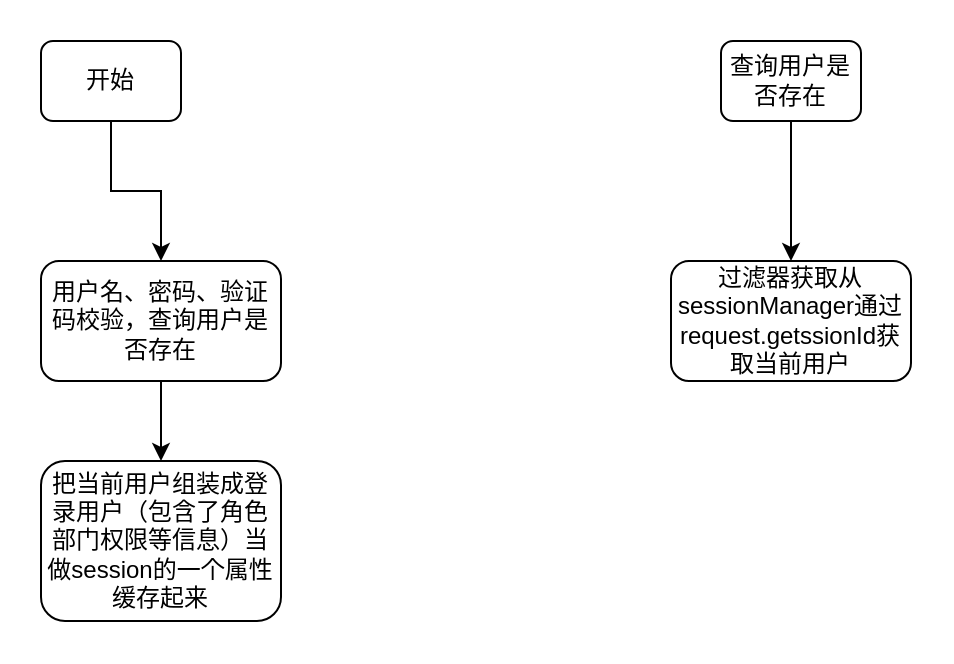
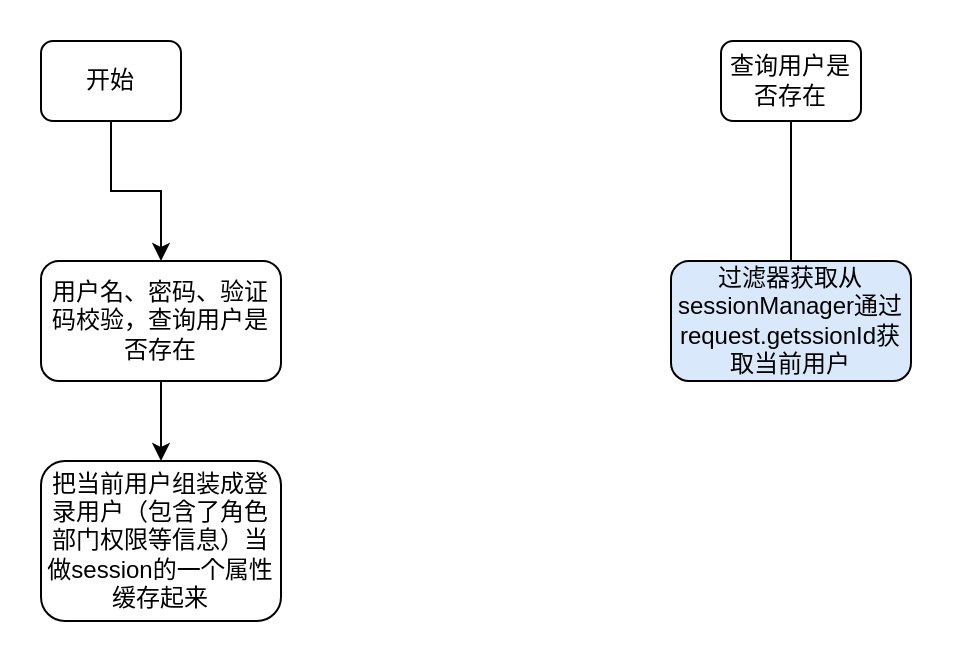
edge "查询用户是否存在" -> "过滤器获取从sessionManager通过request.getssionId获取当前用户": arrowhead classic -> none
node "过滤器获取从sessionManager通过request.getssionId获取当前用户": fillcolor #ffffff -> #dae8fc
